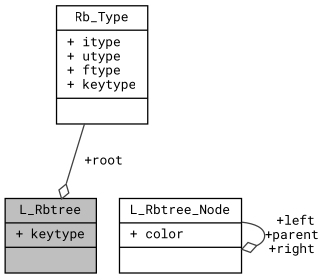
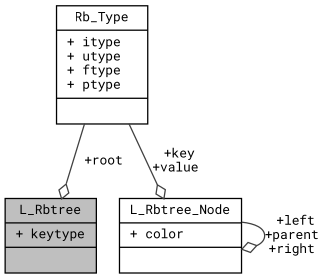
node "Rb_Type": text "+ keytype" -> "+ ptype"
edge "Rb_Type" -> "L_Rbtree_Node": added, label "+key +value"
